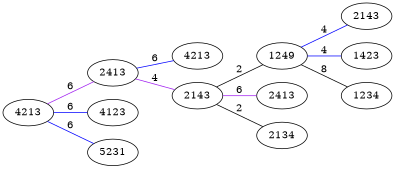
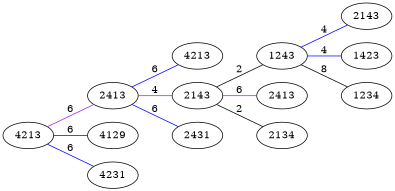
node "1249": label "1249" -> "1243"
node "4123": label "4123" -> "4129"
node "2431": added
node "5231": label "5231" -> "4231"
